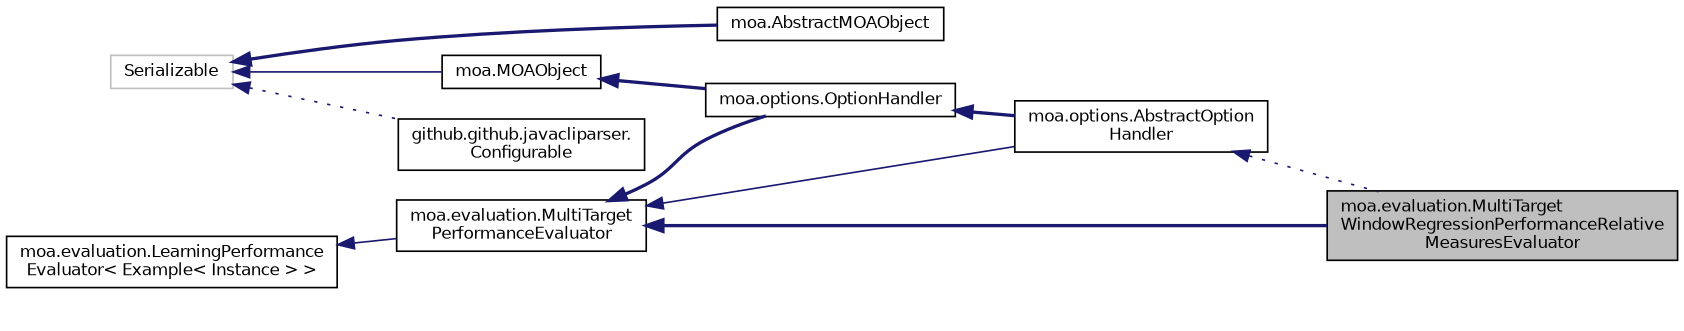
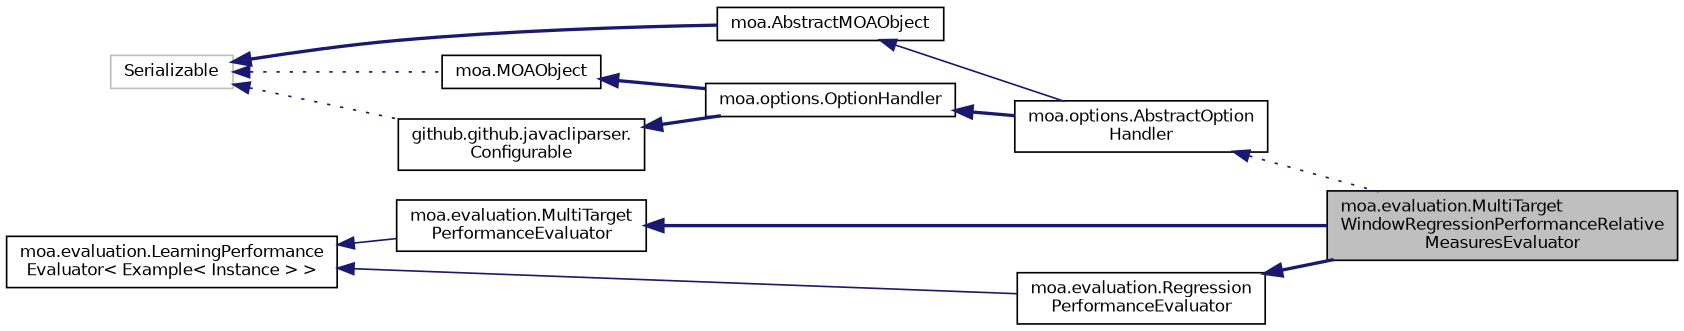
edge "moa.MOAObject" -> "Serializable": style solid -> dotted
edge "moa.options.OptionHandler" -> "moa.evaluation.MultiTarget PerformanceEvaluator": now "moa.options.OptionHandler" -> "github.github.javacliparser. Configurable"
edge "moa.options.AbstractOption Handler" -> "moa.evaluation.MultiTarget PerformanceEvaluator": now "moa.options.AbstractOption Handler" -> "moa.AbstractMOAObject"
node "moa.evaluation.Regression PerformanceEvaluator": added
